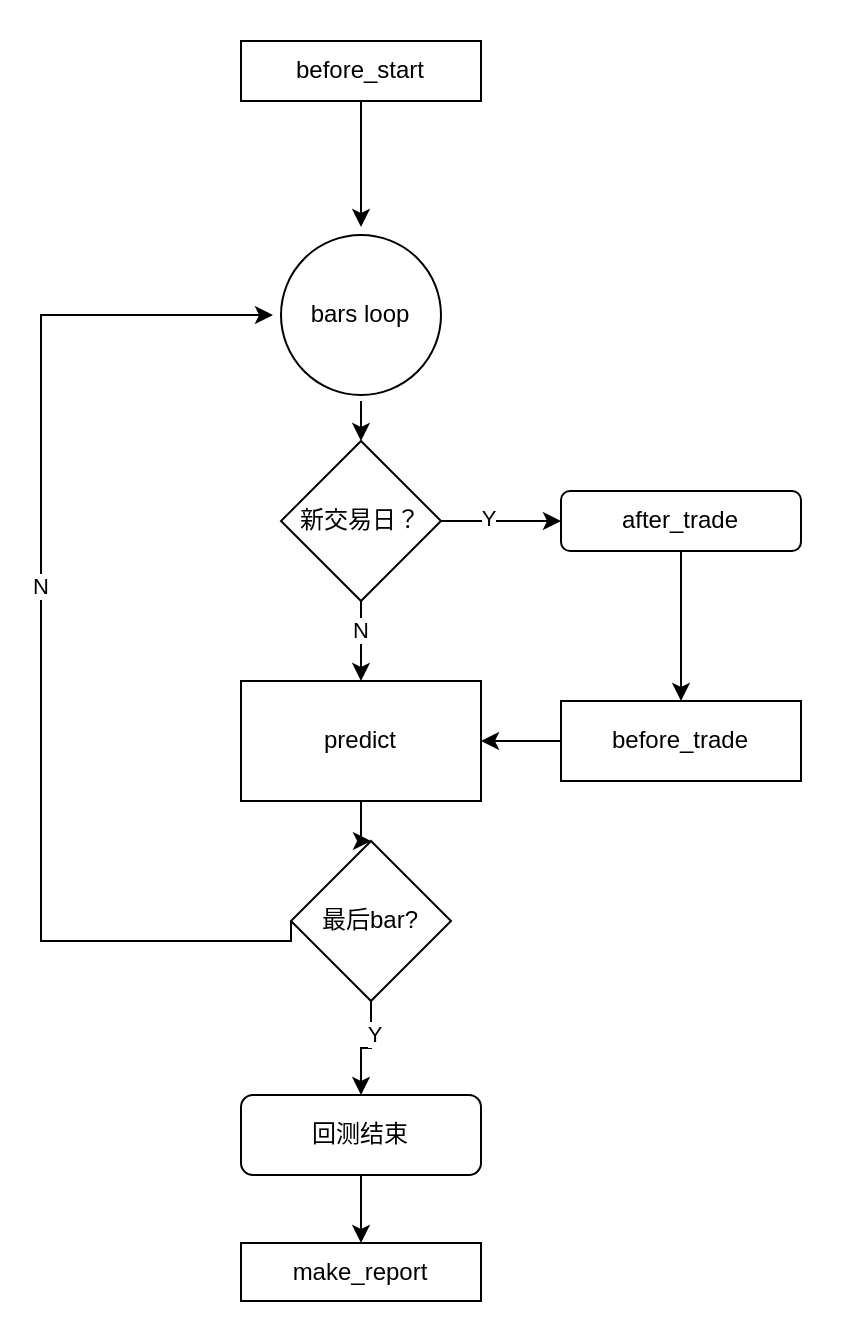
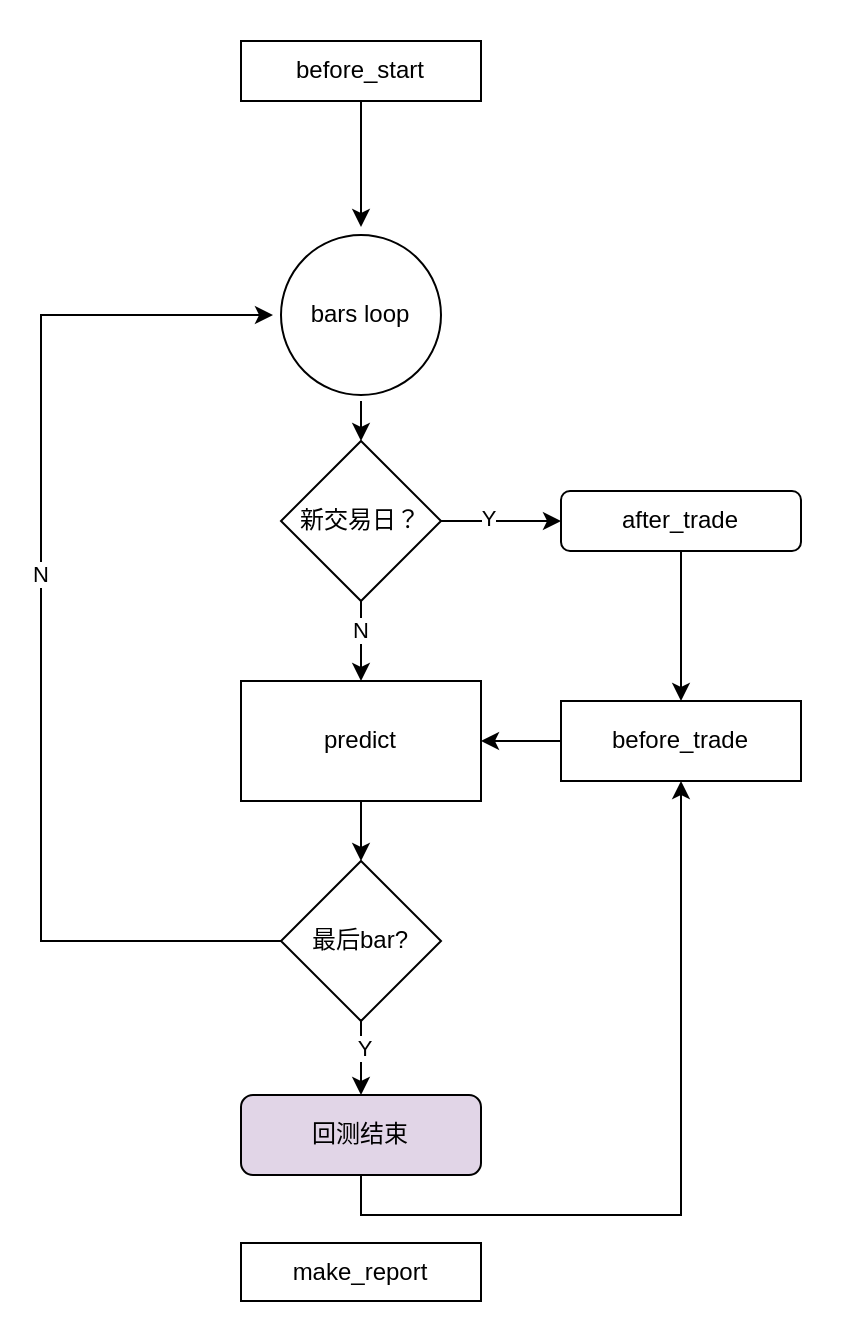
node "最后bar?": moved (371, 921) -> (361, 941)
node "回测结束": fillcolor #ffffff -> #e1d5e7
edge "回测结束" -> "make_report": now "回测结束" -> "before_trade"
